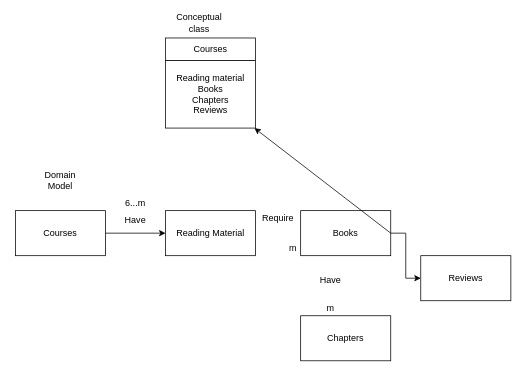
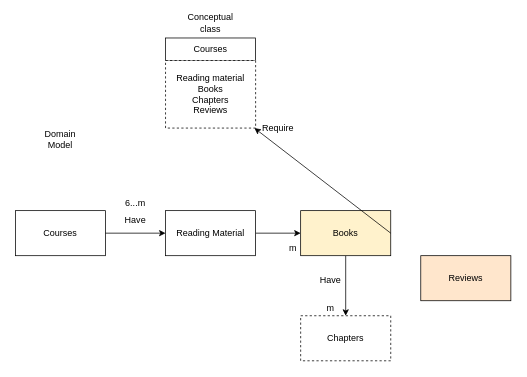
node "Conceptual class": moved (199, 23) -> (210, 23)
node "Reading material Books Chapters Reviews": style solid -> dashed
node "Domain Model": moved (60, 180) -> (60, 139)
node "Require": moved (278, 218) -> (278, 128)
edge "Reading Material" -> "Books": added
node "Books": fillcolor #ffffff -> #fff2cc
edge "Books" -> "Reviews": now "Books" -> "Chapters"
node "Reviews": fillcolor #ffffff -> #ffe6cc
node "Chapters": style solid -> dashed
